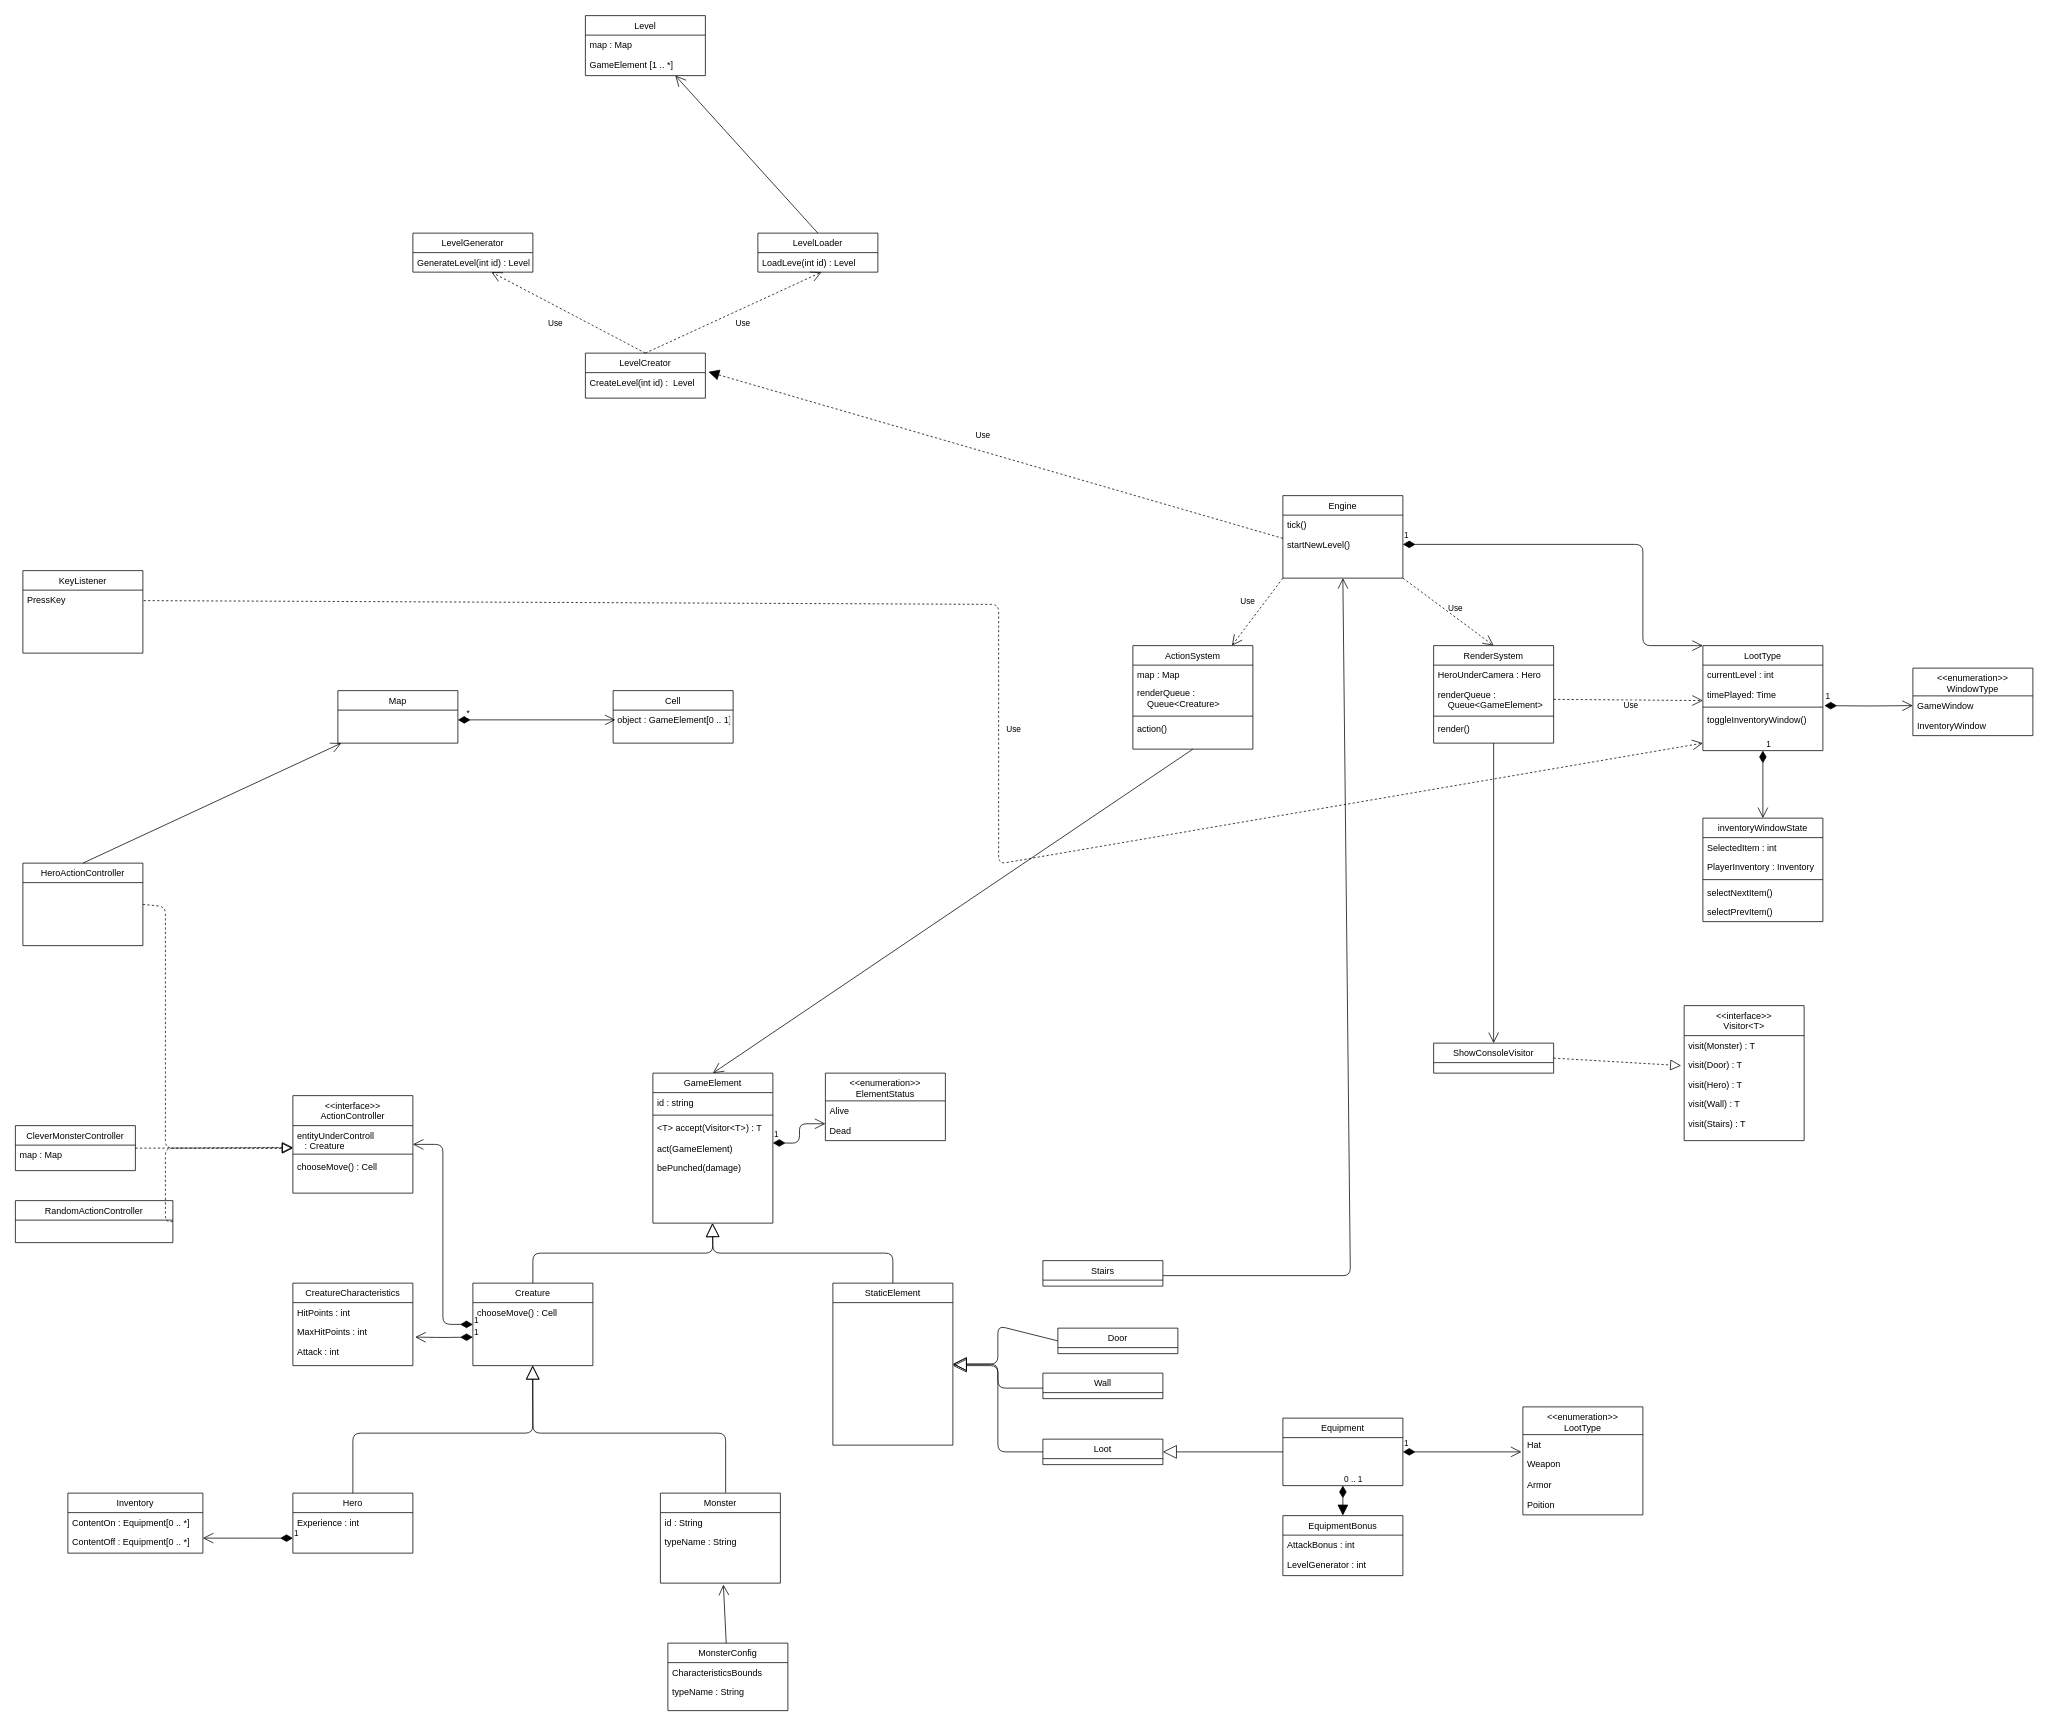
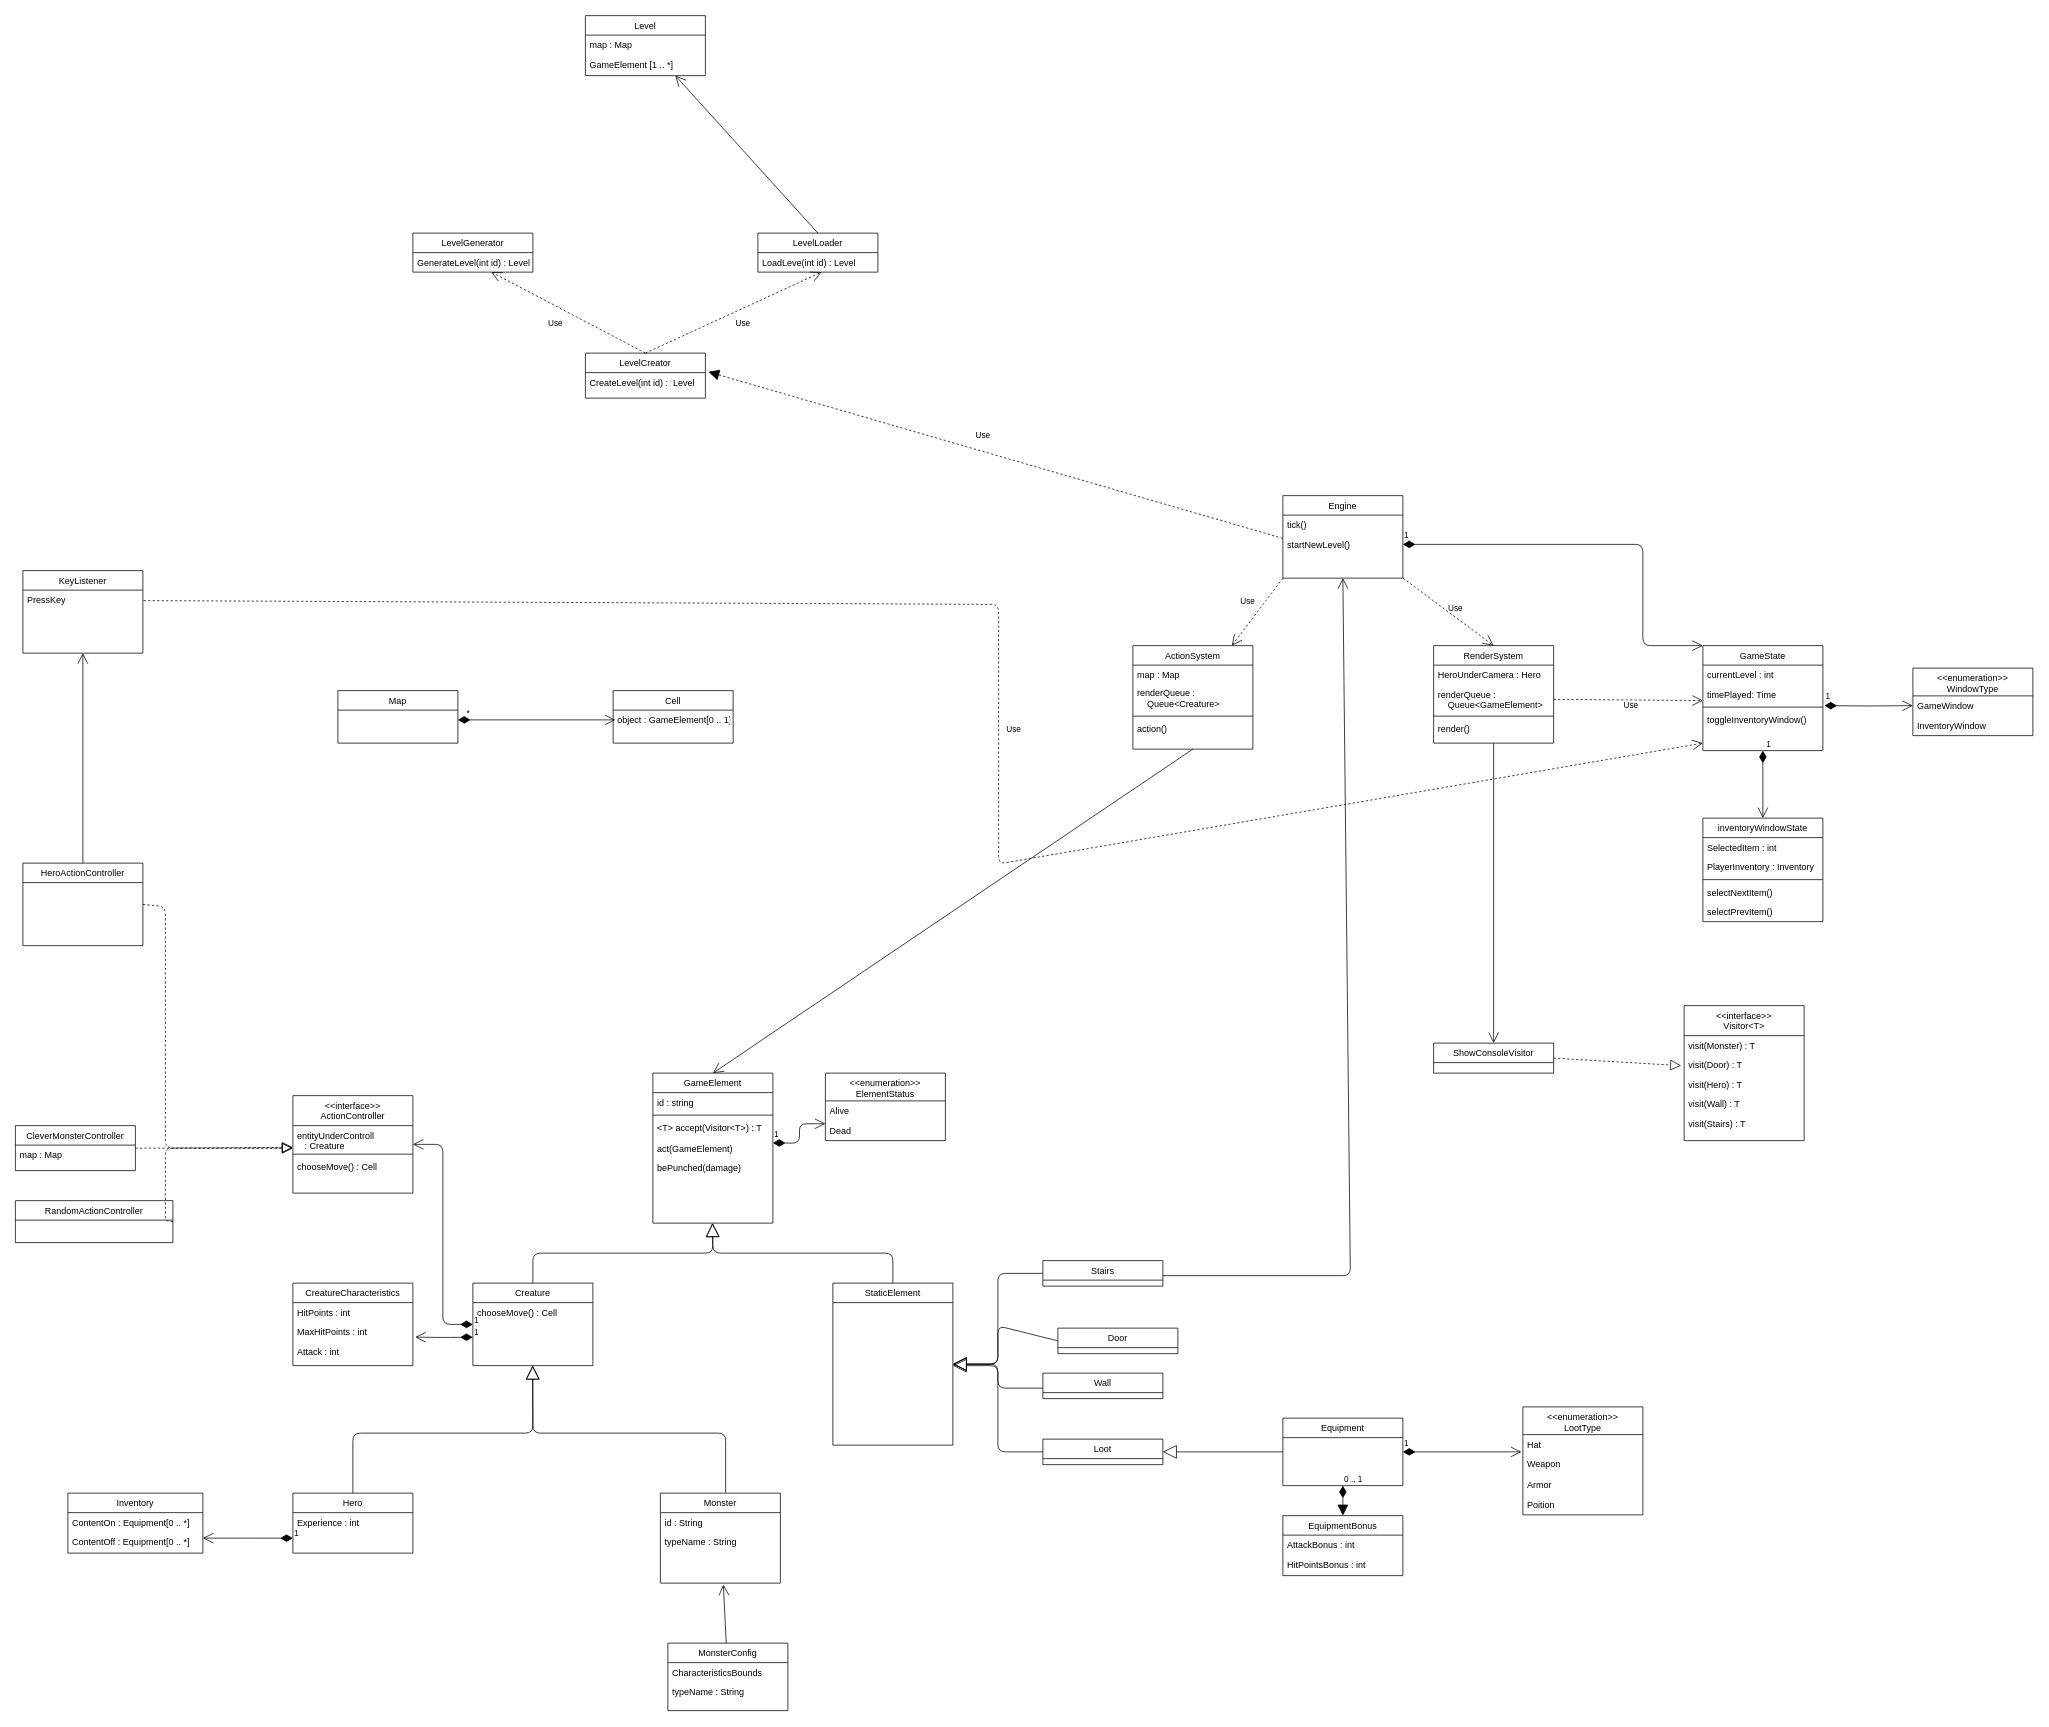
node "LootType": label "LootType" -> "GameState"
edge "HeroActionController" -> "Map": now "HeroActionController" -> "KeyListener"
edge "Stairs" -> "StaticElement": added
node "LevelGenerator : int": label "LevelGenerator : int" -> "HitPointsBonus : int"
